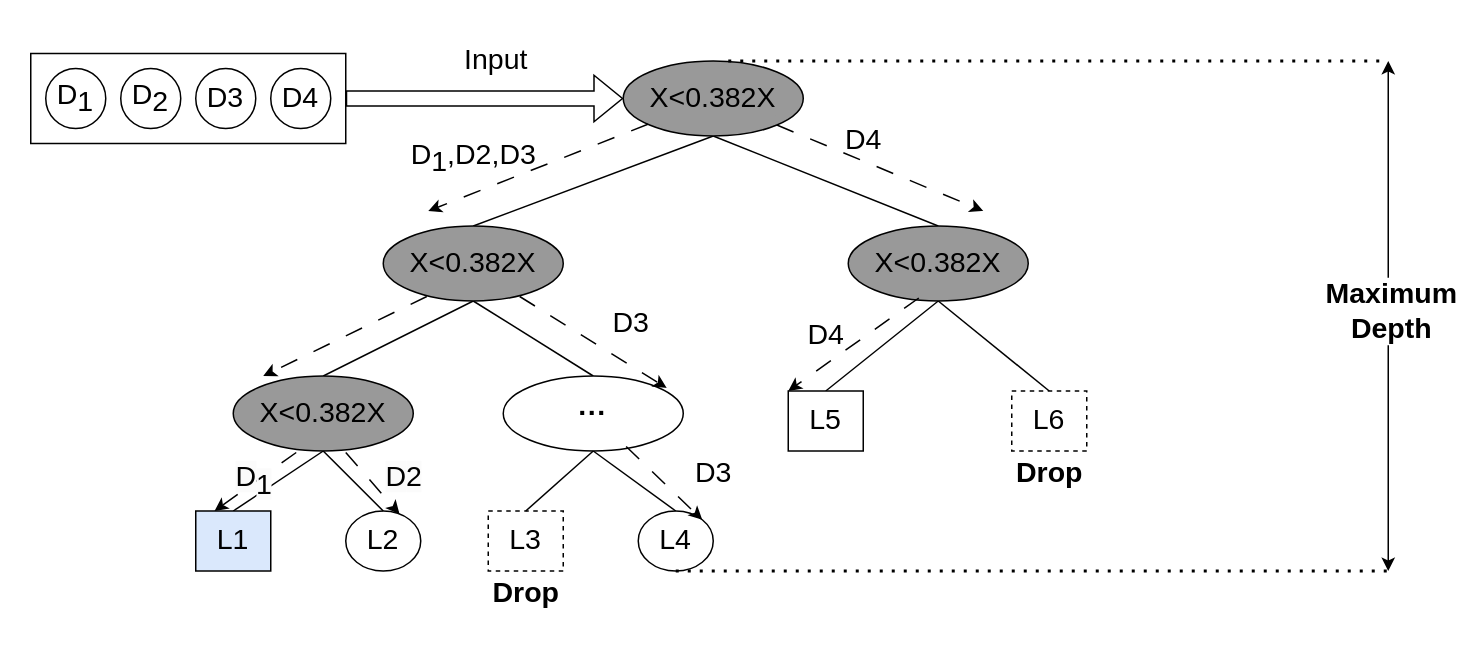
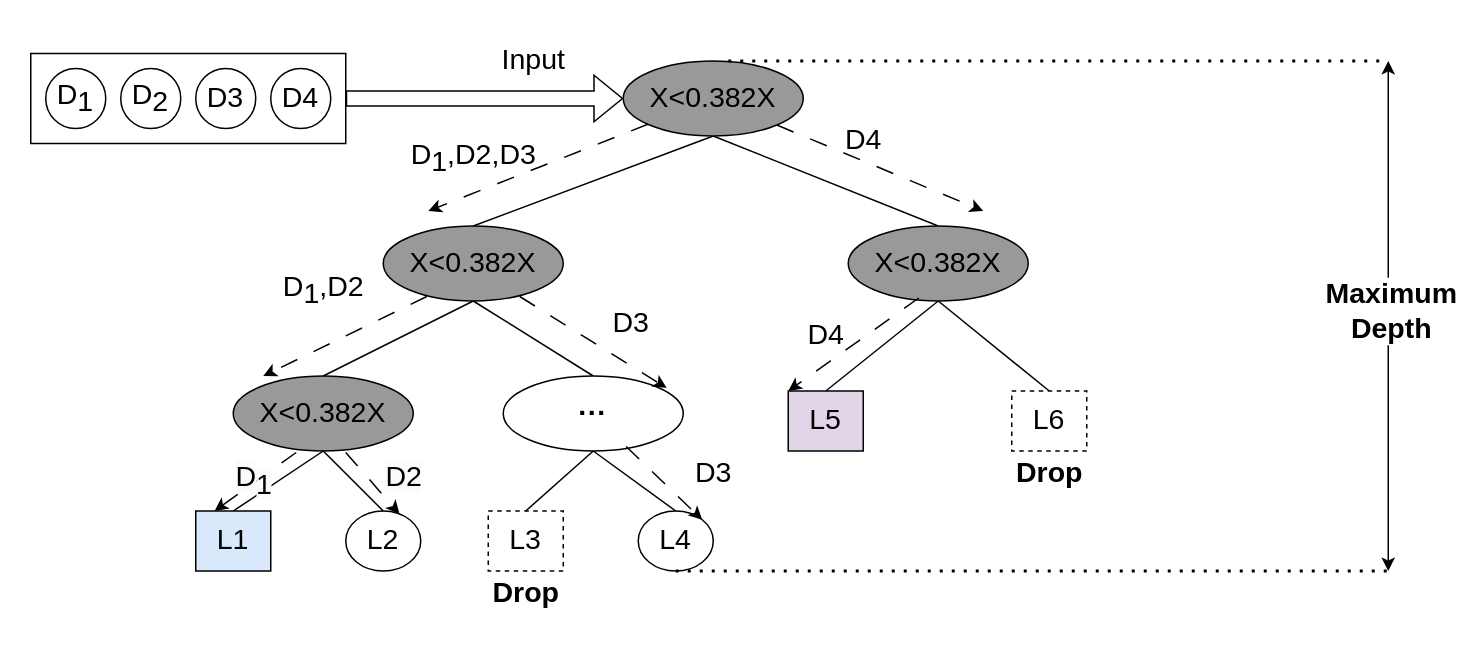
node "Input": moved (496, 61) -> (533, 61)
node "D1,D2": added
node "L5": fillcolor #ffffff -> #e1d5e7
